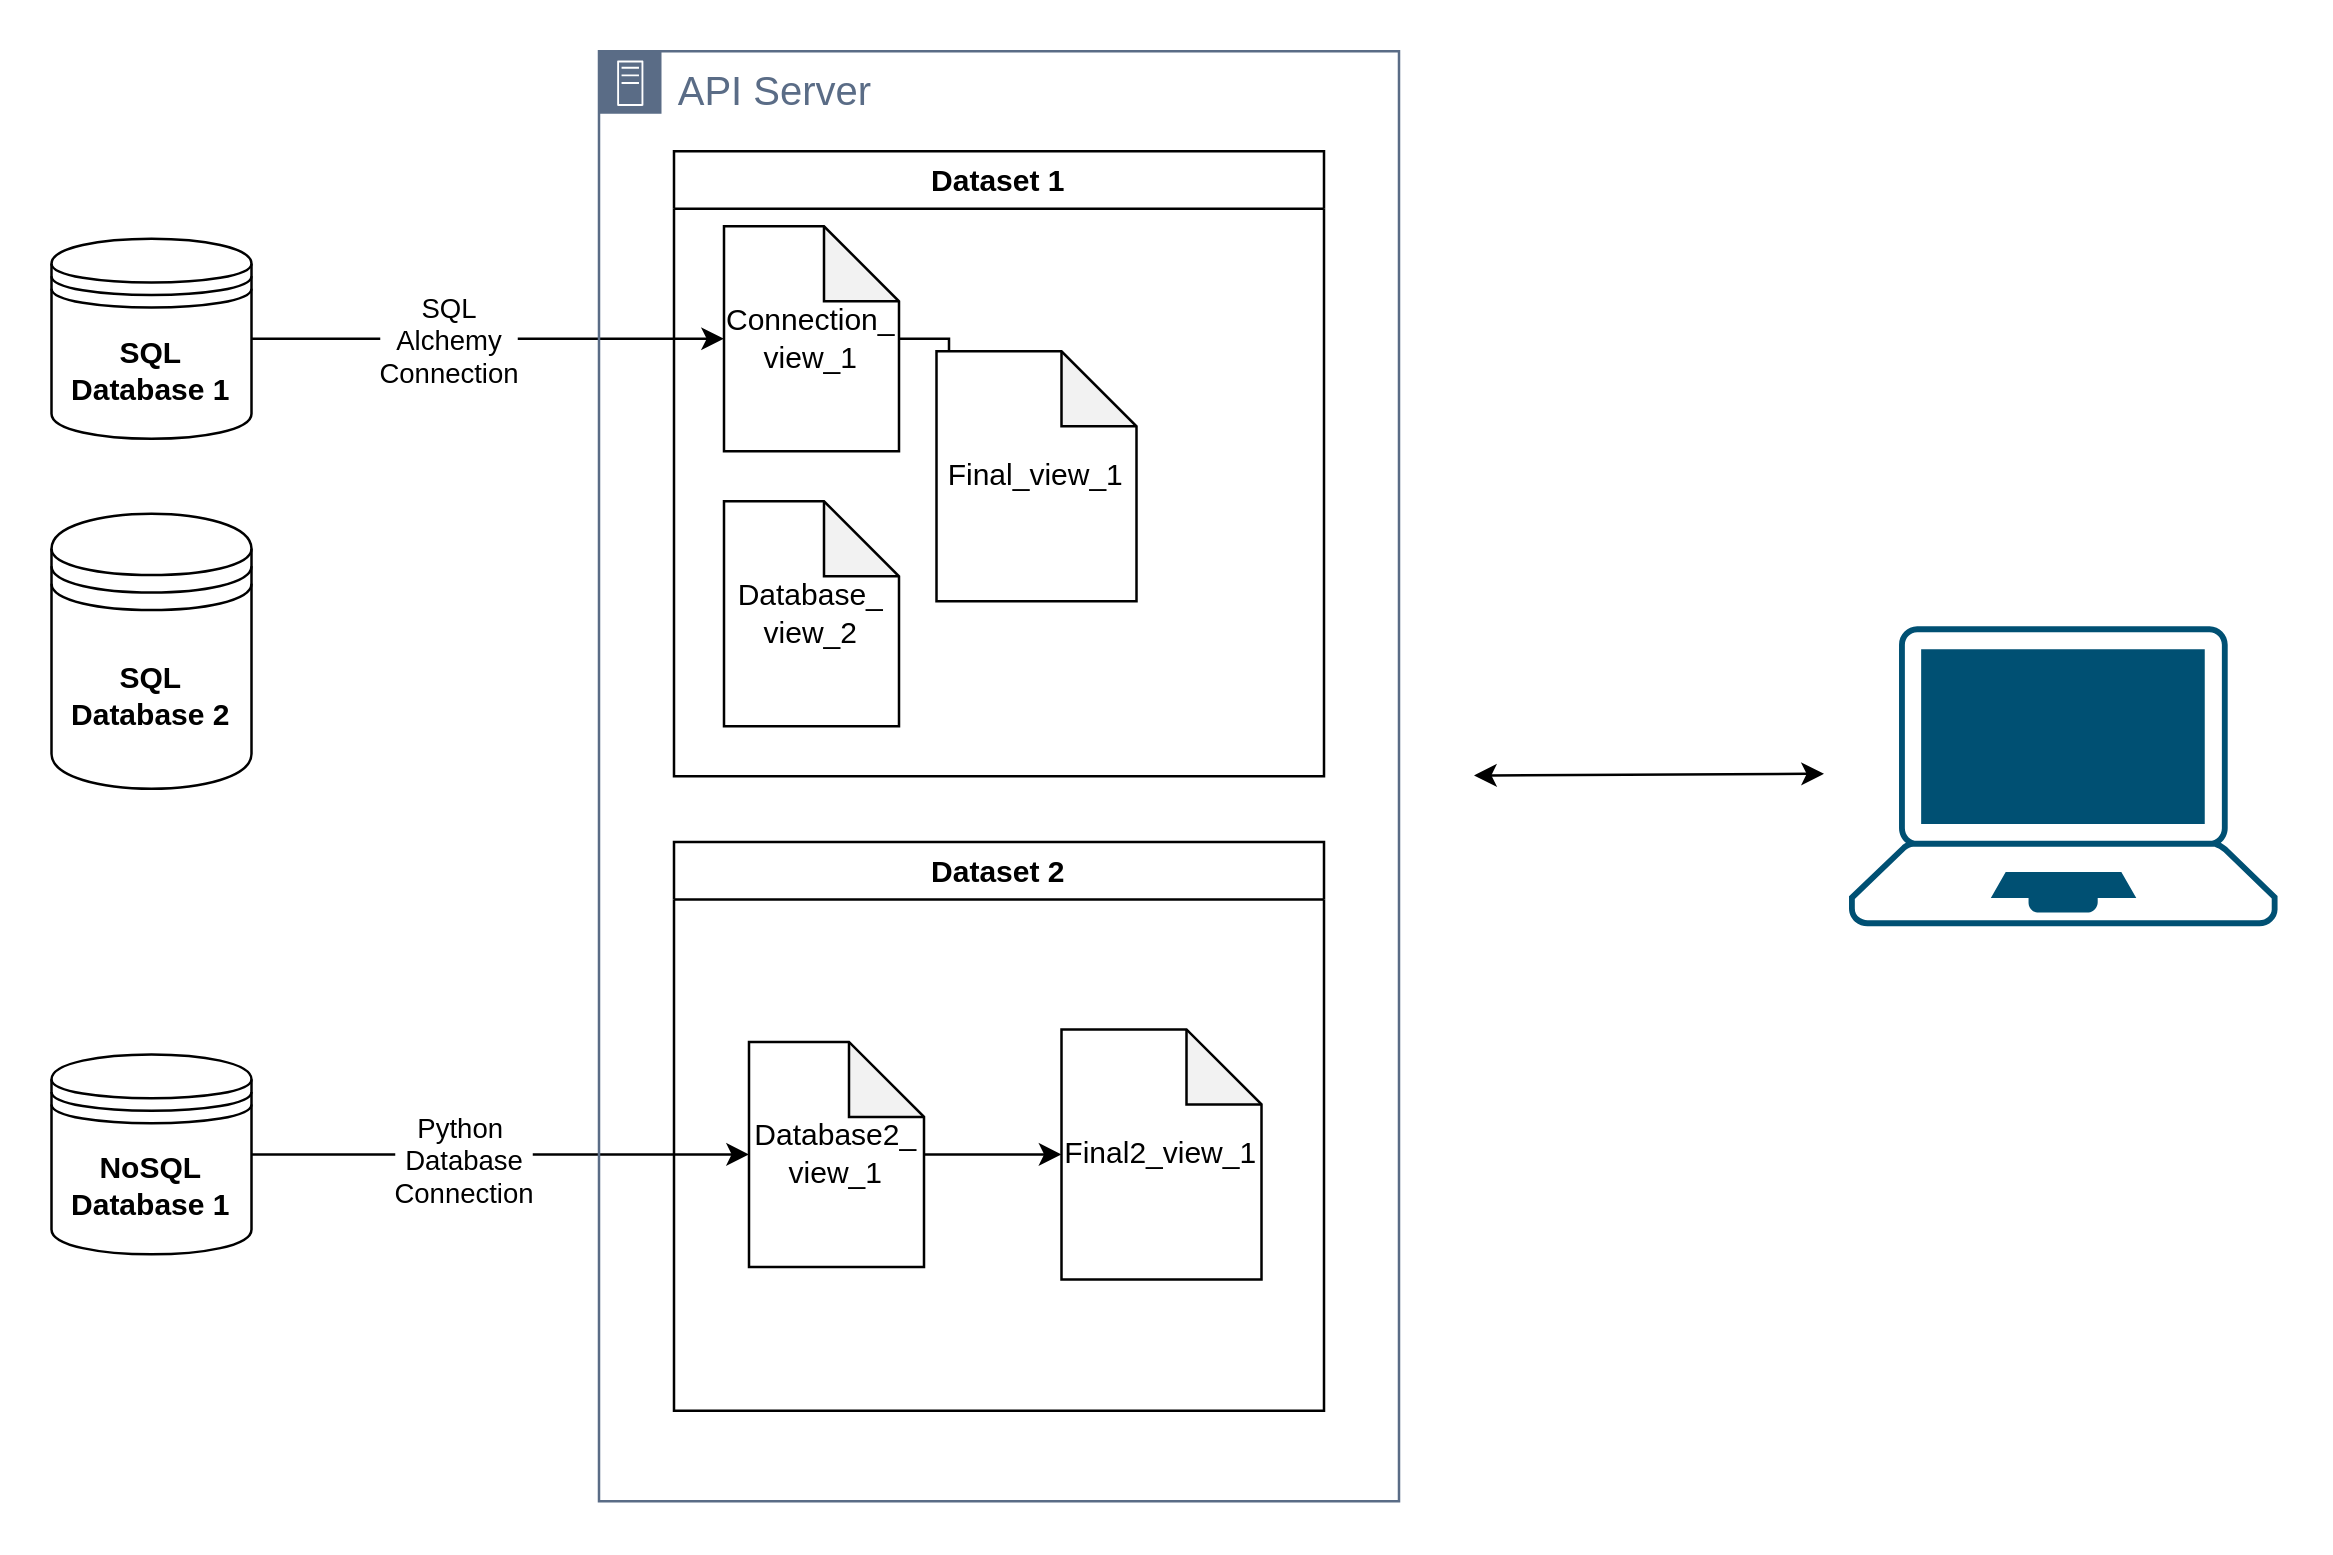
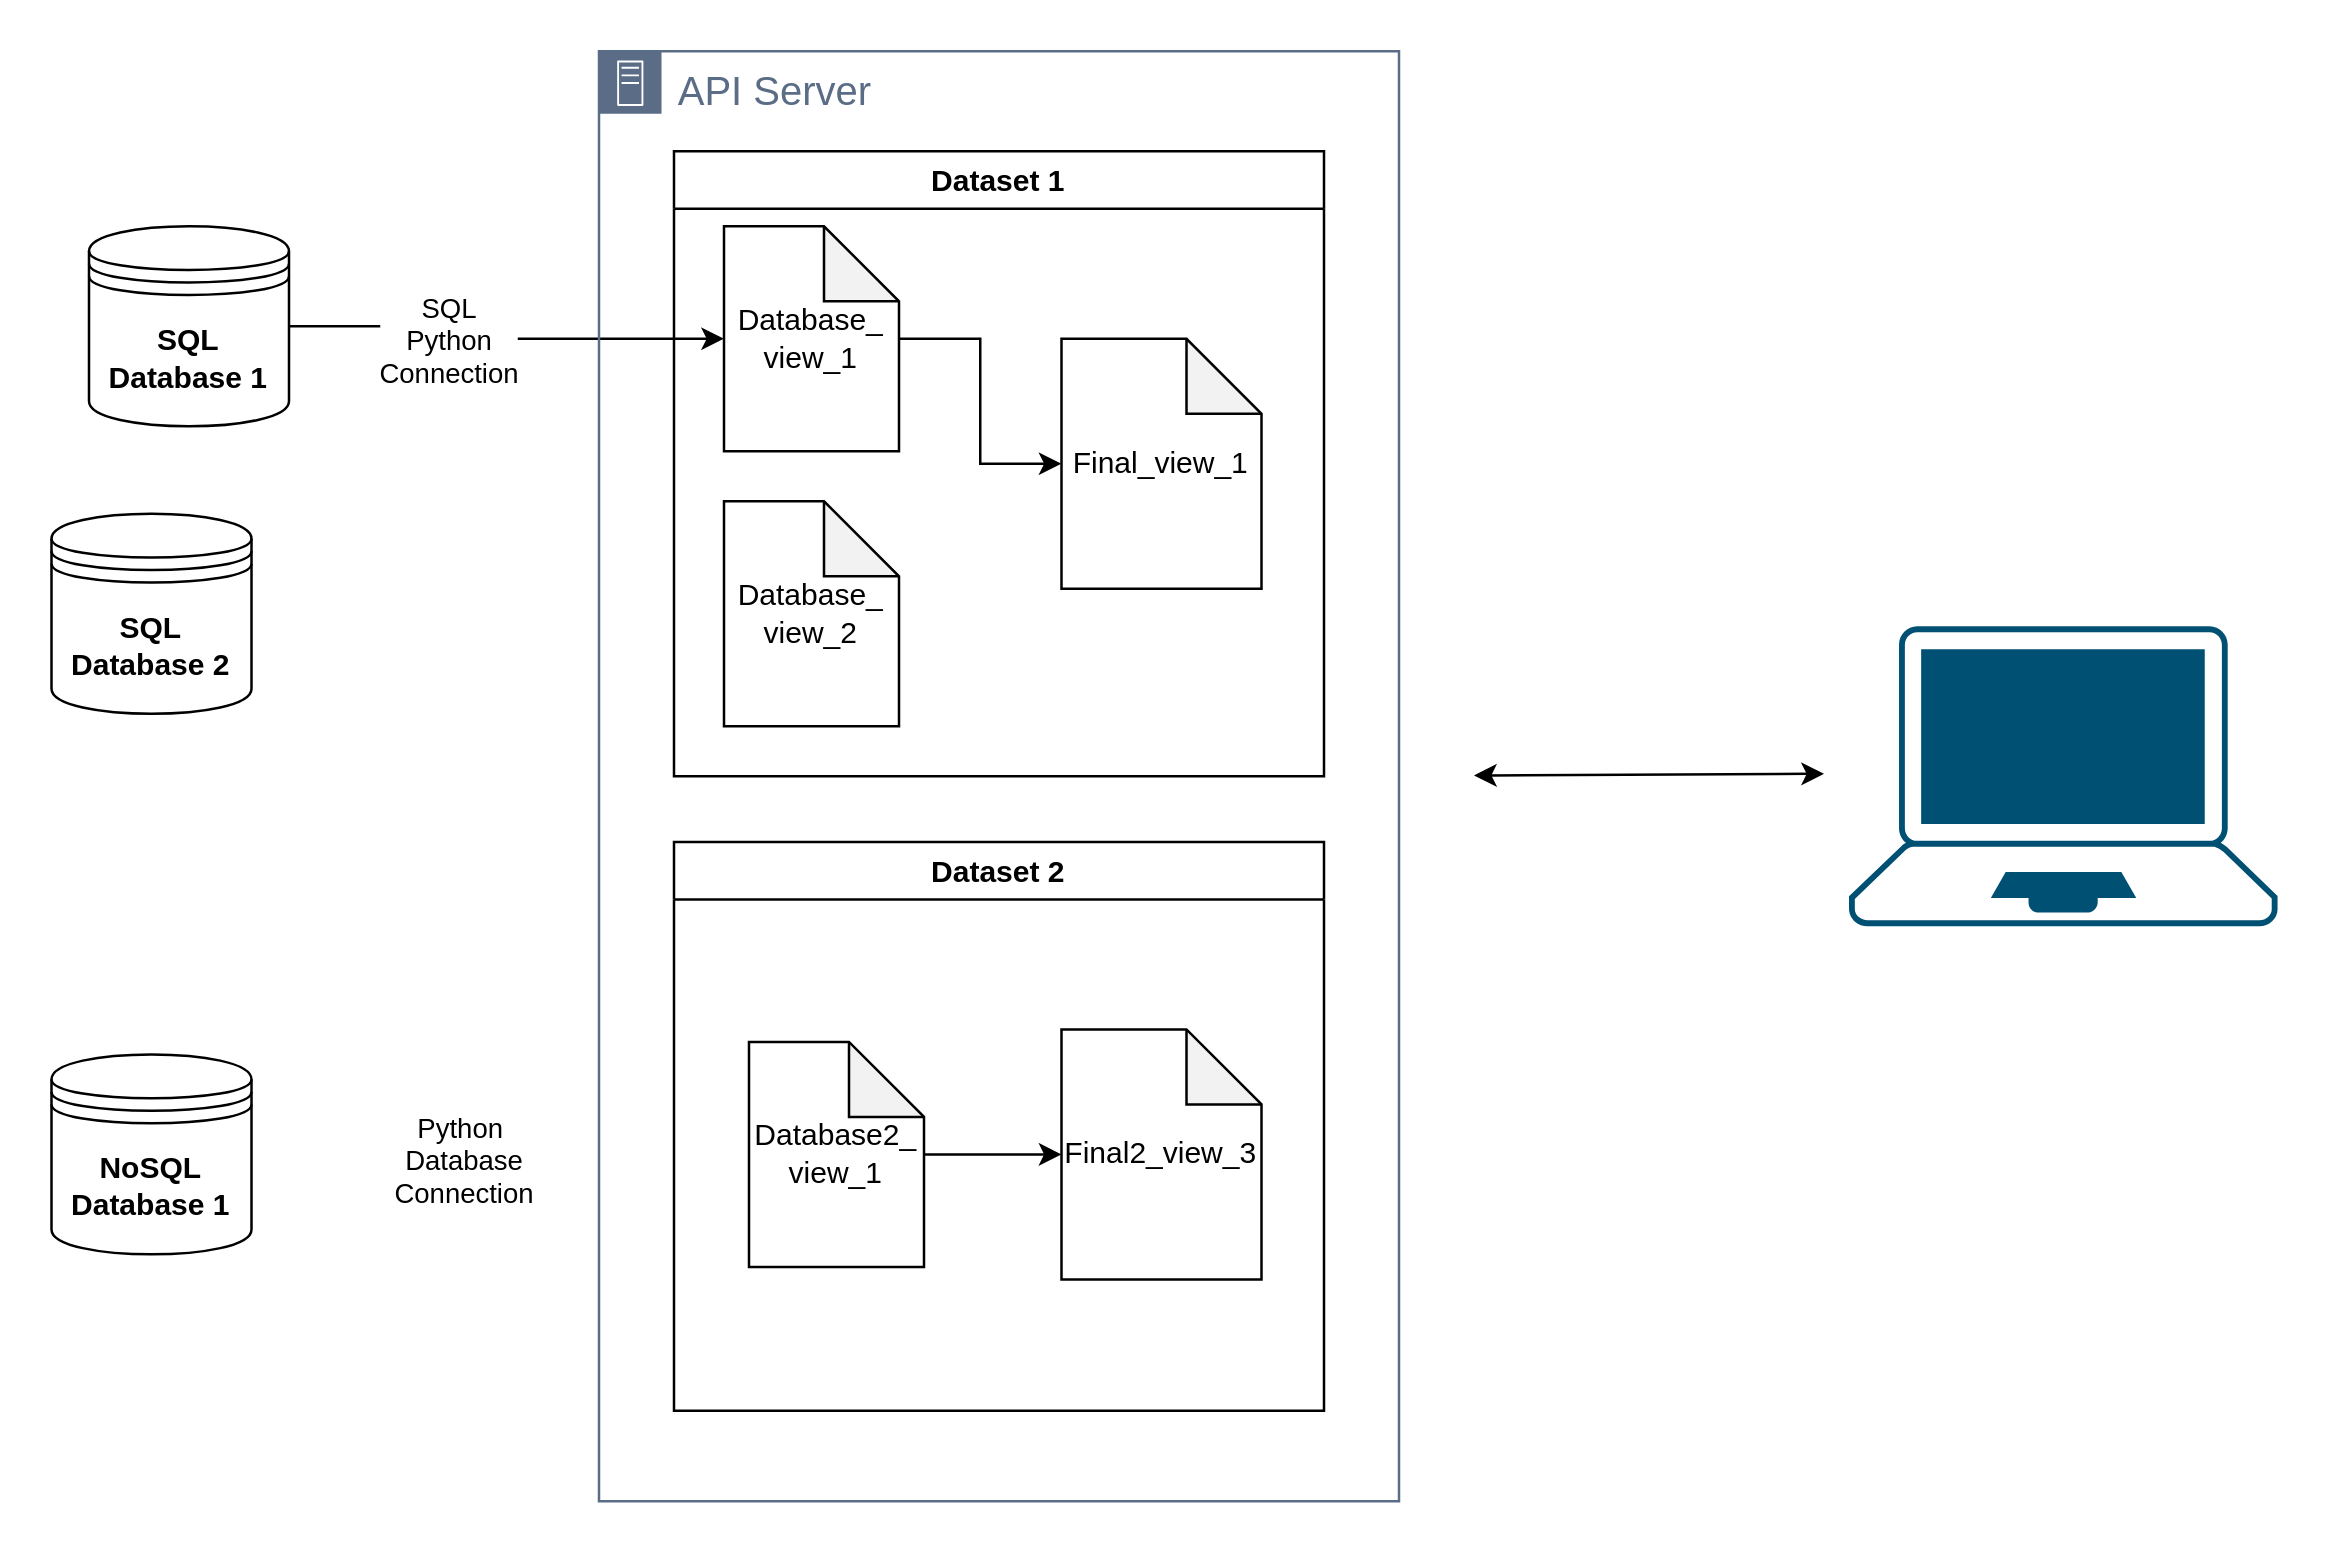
node "SQL Database 1": moved (151, 339) -> (189, 326)
node "Connection_ view_1": label "Connection_ view_1" -> "Database_ view_1"
node "SQL Alchemy Connection": label "SQL Alchemy Connection" -> "SQL Python Connection"
node "Final_view_1": moved (1036, 476) -> (1161, 464)
node "SQL Database 2": size 200x275 -> 200x200
edge "NoSQL Database 1" -> "Database2_ view_1": removed
node "Final2_view_1": label "Final2_view_1" -> "Final2_view_3"
